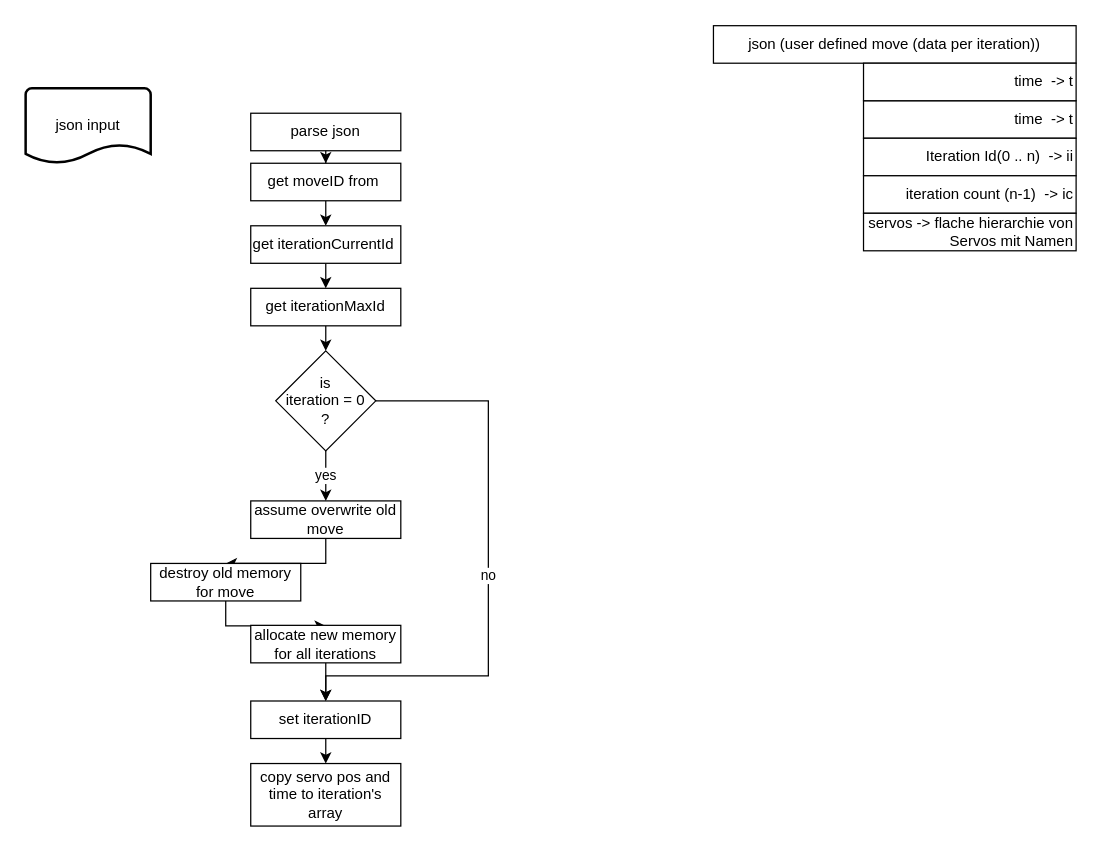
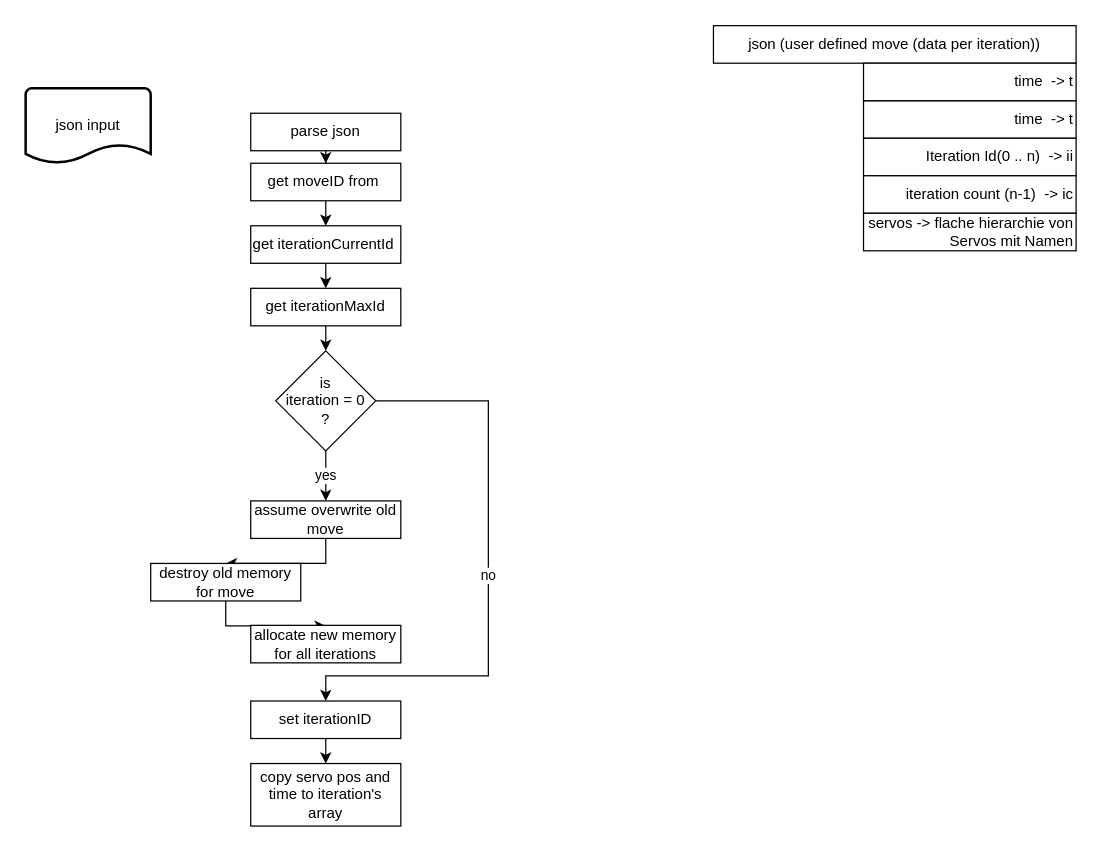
edge "allocate new memory for all iterations" -> "set iterationID": removed
